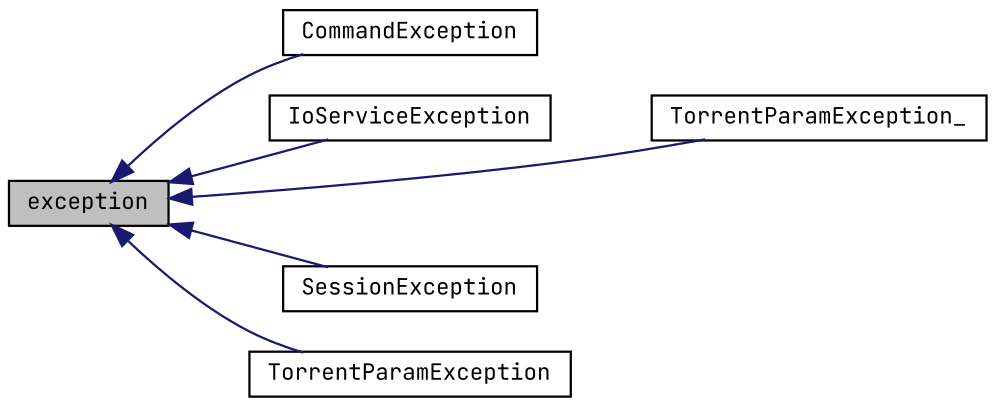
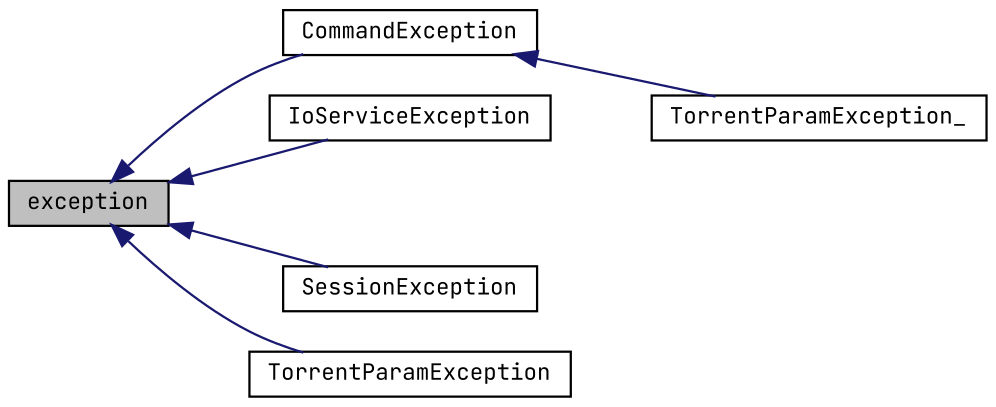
edge "TorrentParamException_" -> "exception": now "TorrentParamException_" -> "CommandException"
